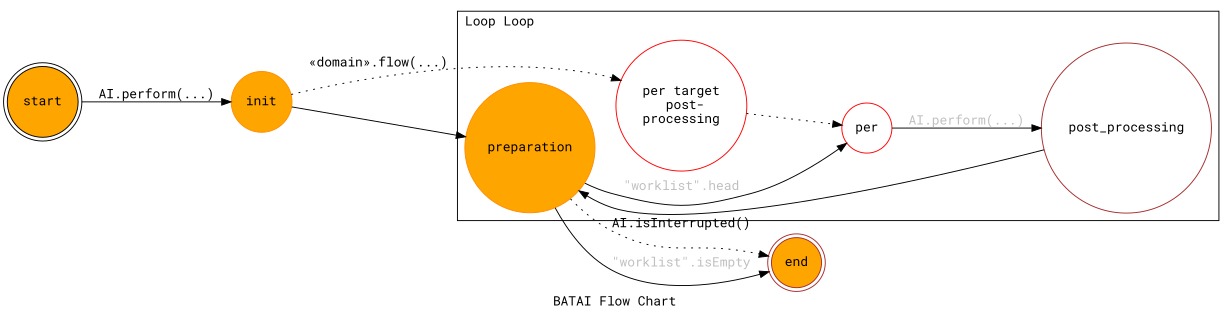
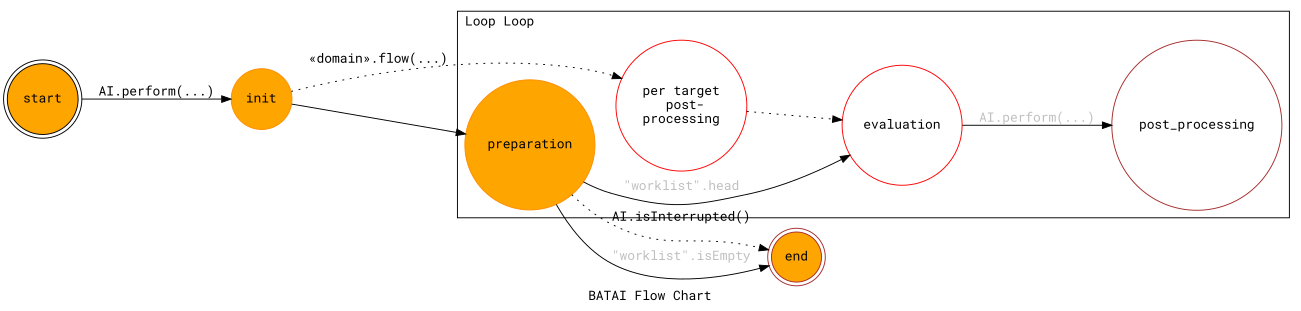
node "per": label "per" -> "evaluation"
edge "post_processing" -> "preparation": removed
